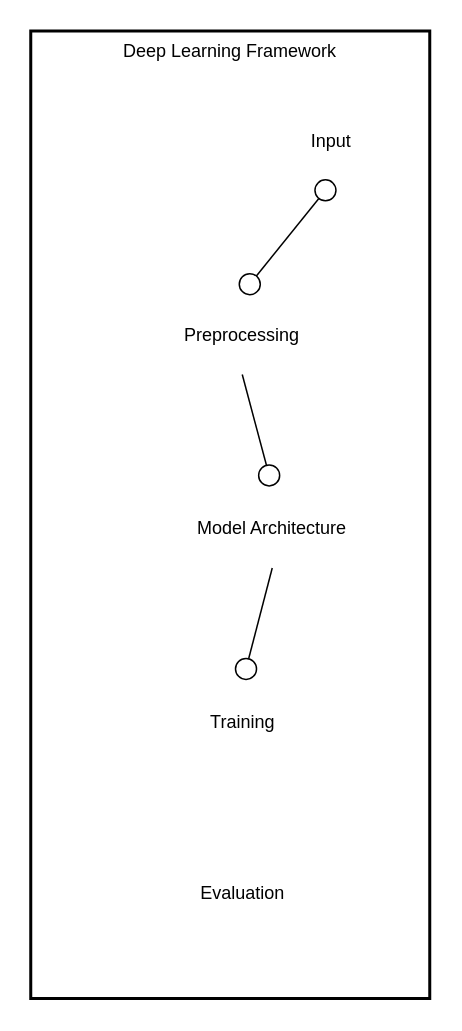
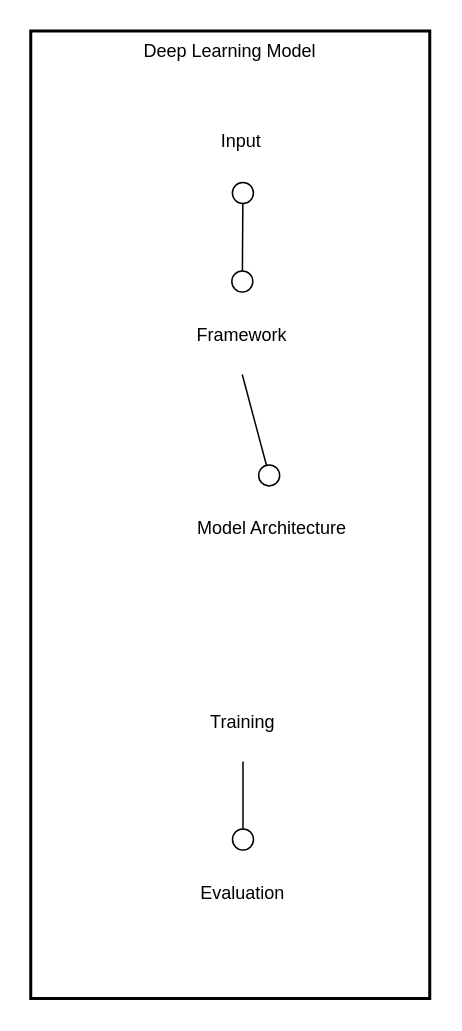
node "Deep Learning Framework": label "Deep Learning Framework" -> "Deep Learning Model"
node "Input": moved (332, 140) -> (242, 140)
node "Preprocessing": label "Preprocessing" -> "Framework"
edge "Model Architecture" -> "Training": removed
edge "Training" -> "Evaluation": added
